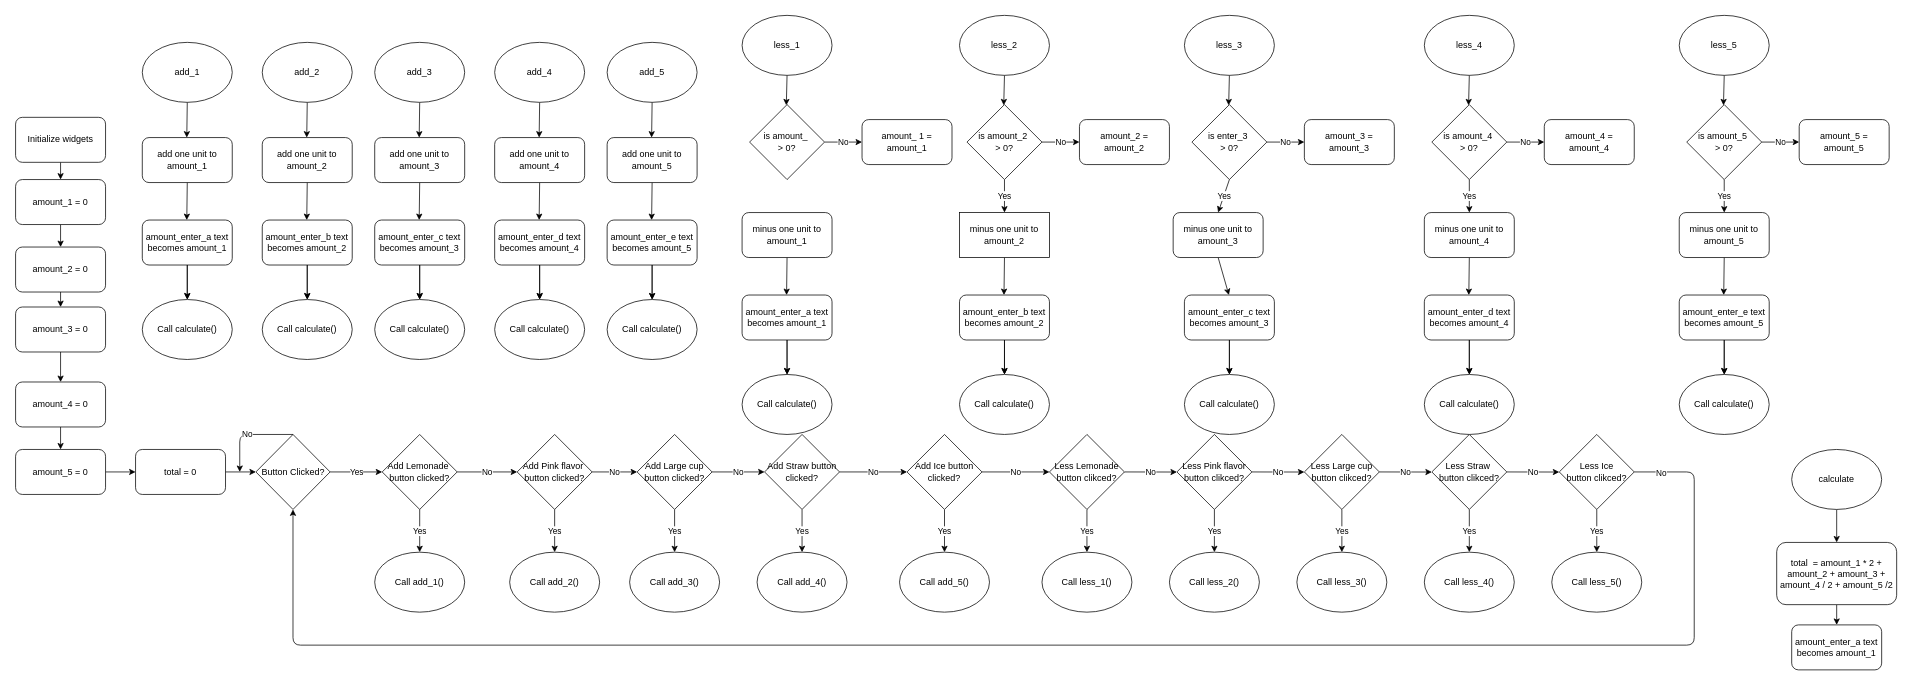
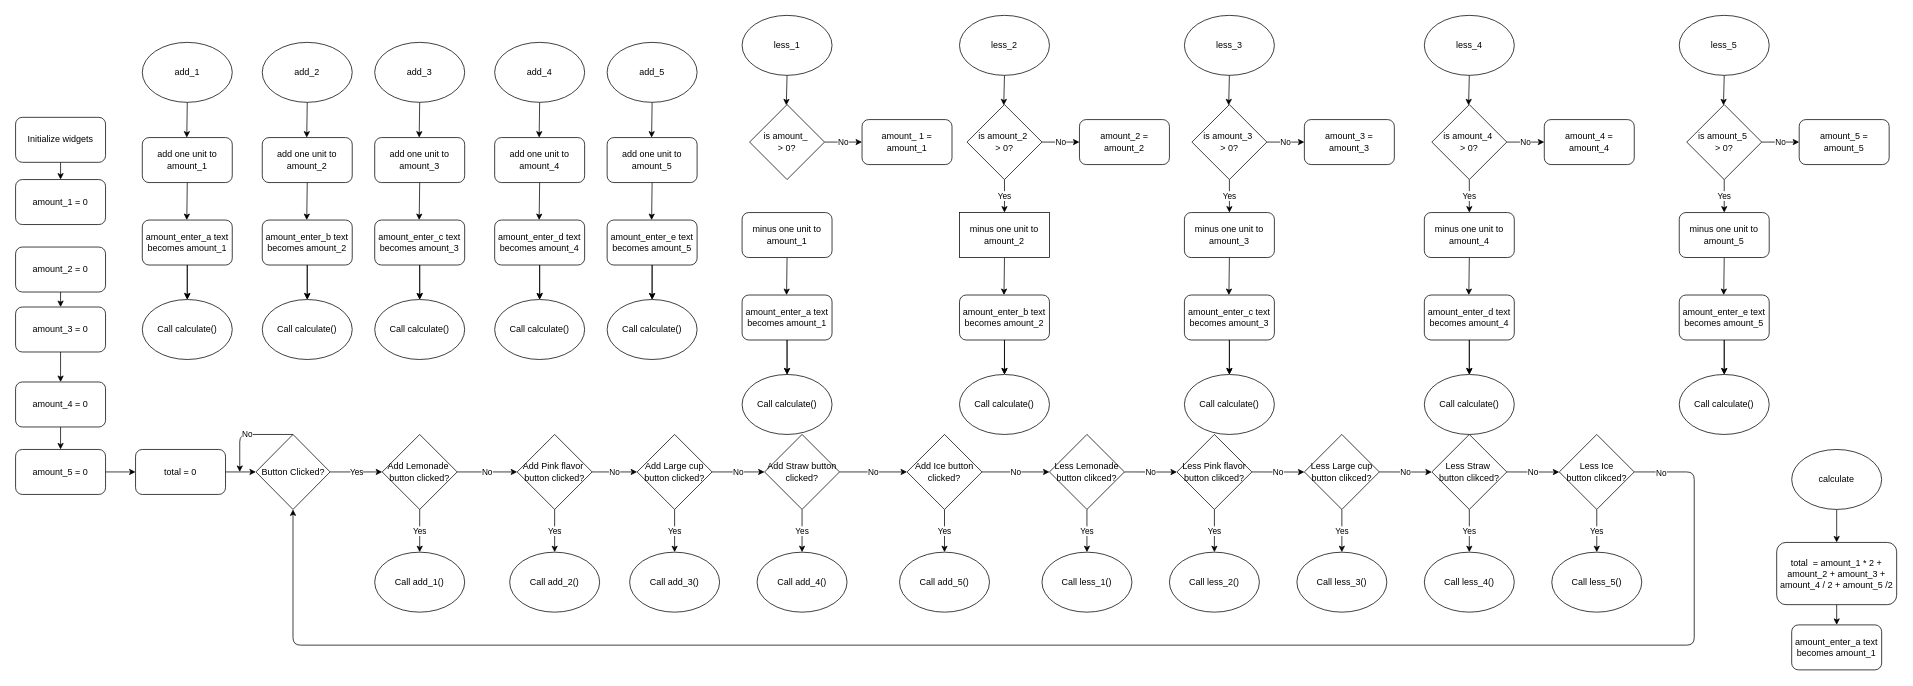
node "is enter_3 > 0?": label "is enter_3 > 0?" -> "is amount_3 > 0?"
edge "amount_1 = 0" -> "amount_2 = 0": removed
node "minus one unit to amount_3": moved (1218, 235) -> (1230, 235)
